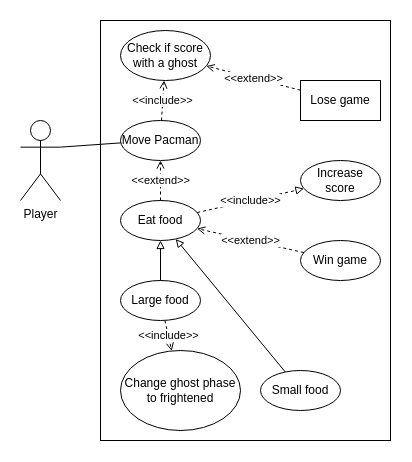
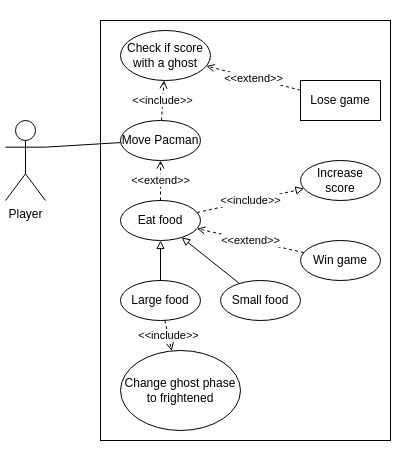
node "Player": moved (41, 161) -> (26, 161)
node "Small food": moved (301, 391) -> (261, 301)
